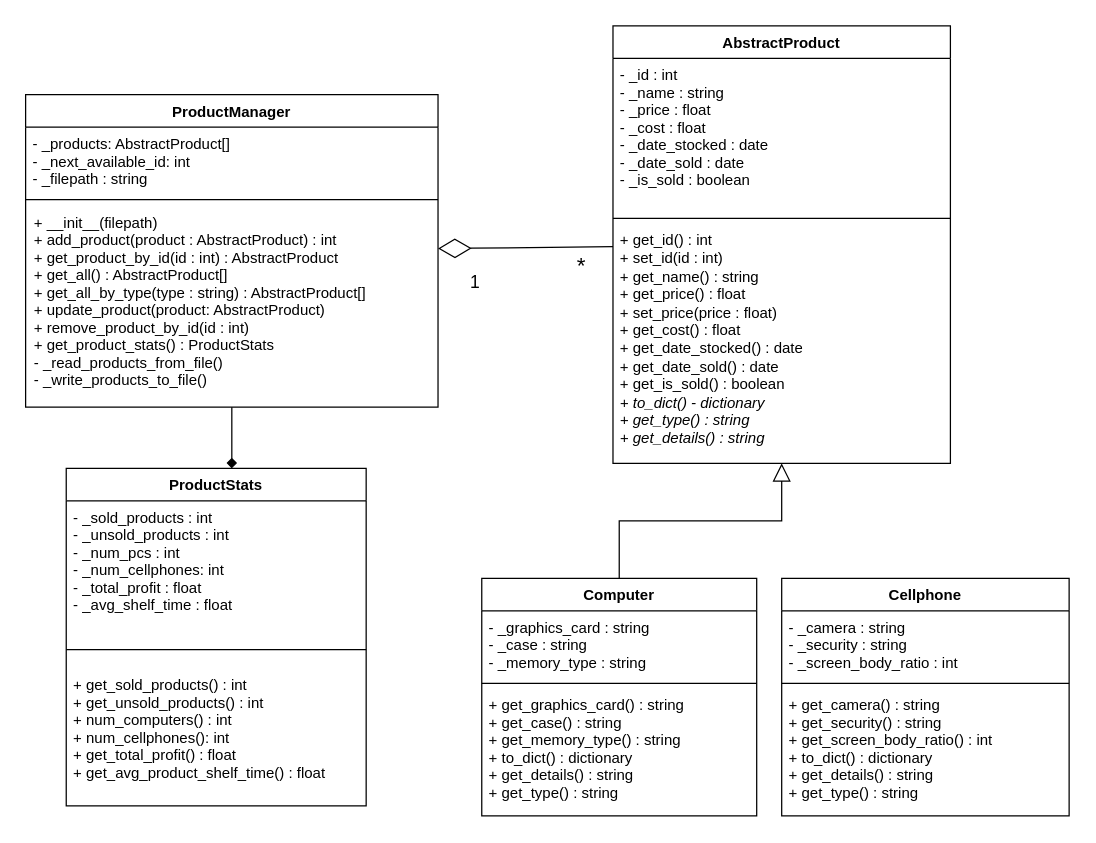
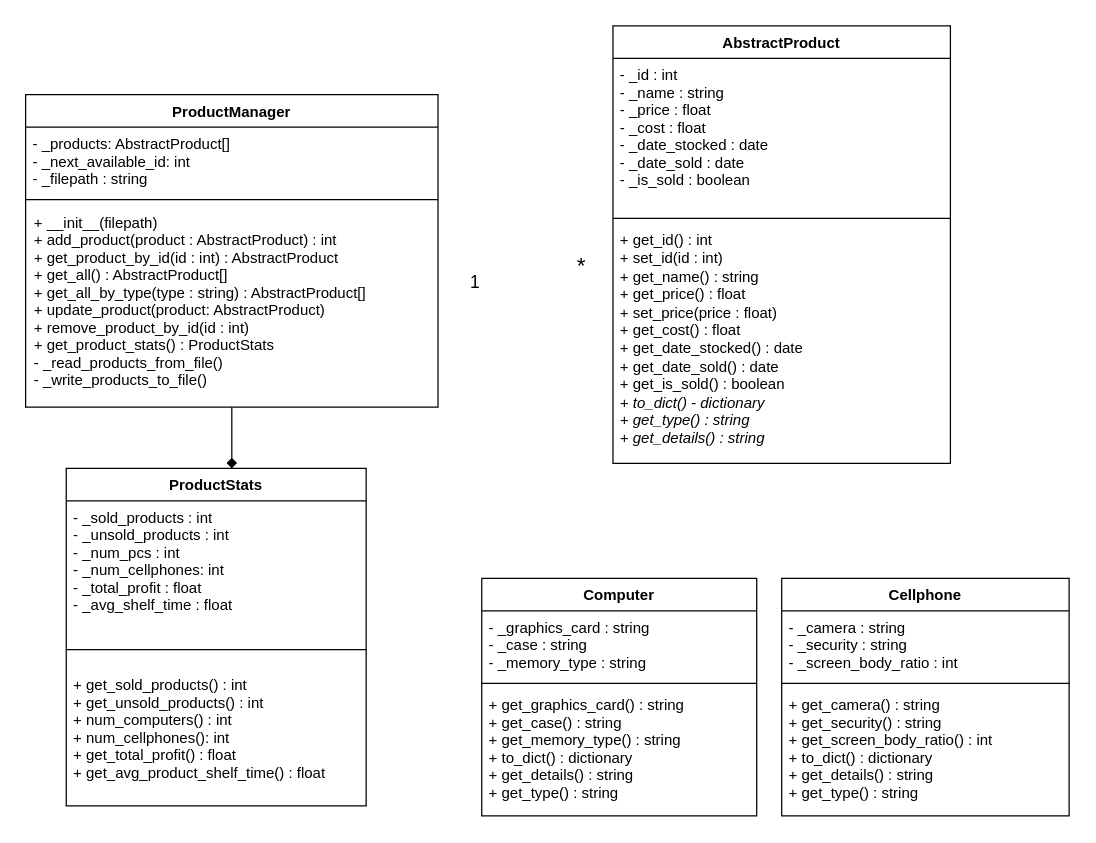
edge "AbstractProduct" -> "ProductManager": removed
edge "Computer" -> "AbstractProduct": removed
